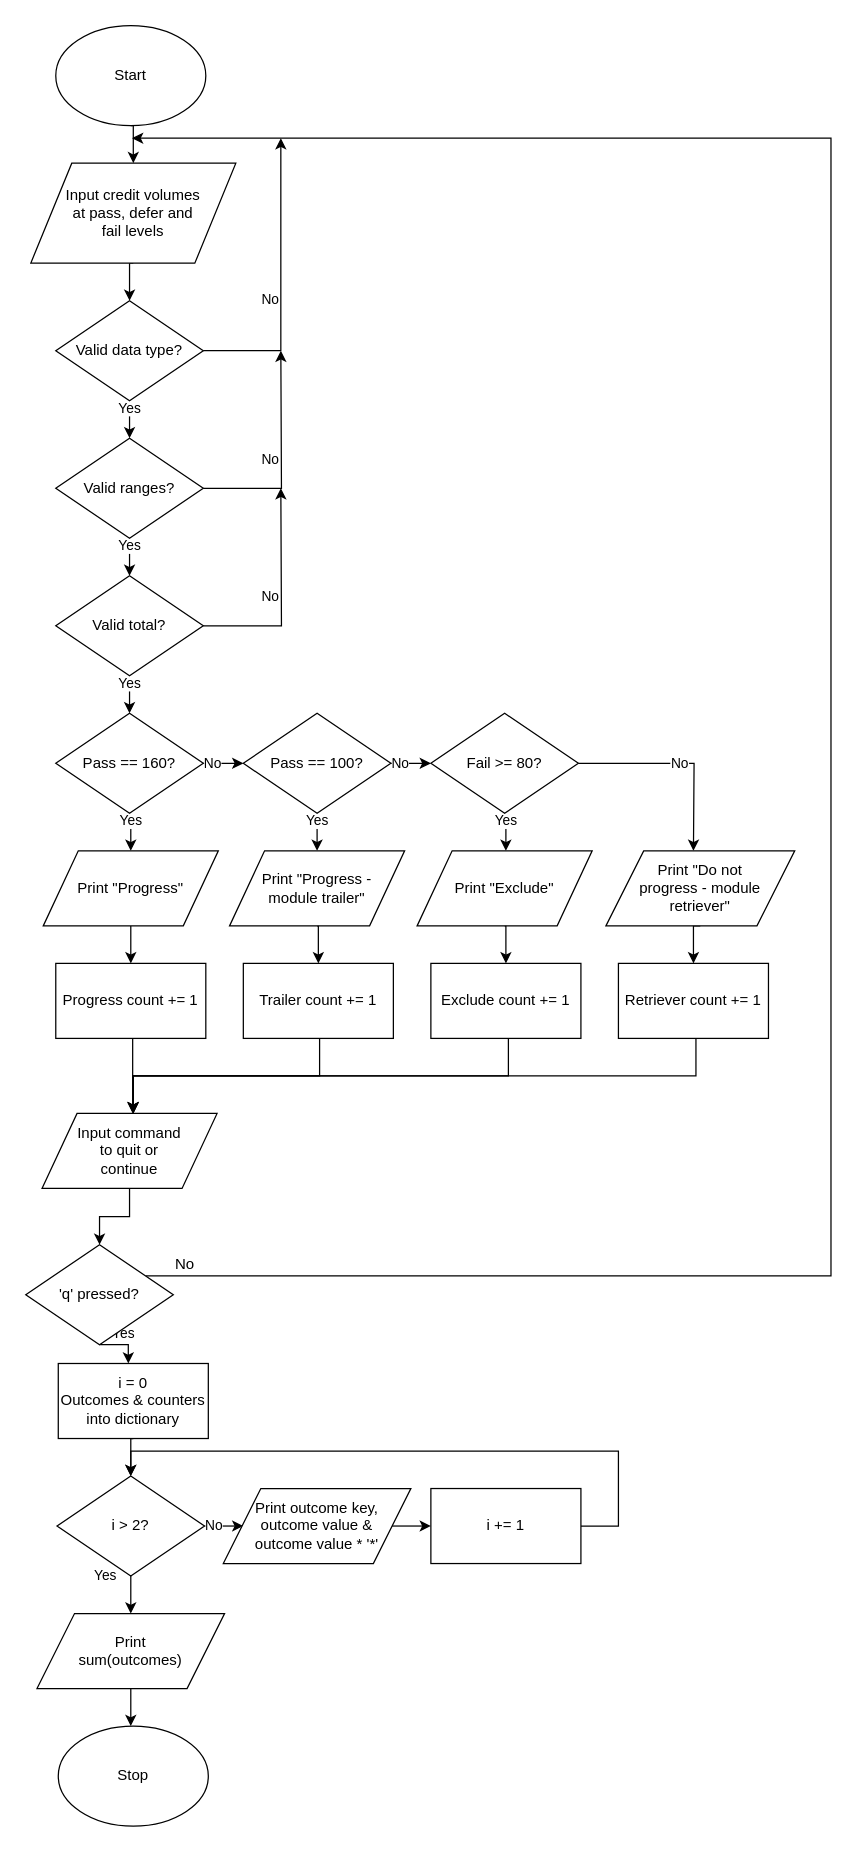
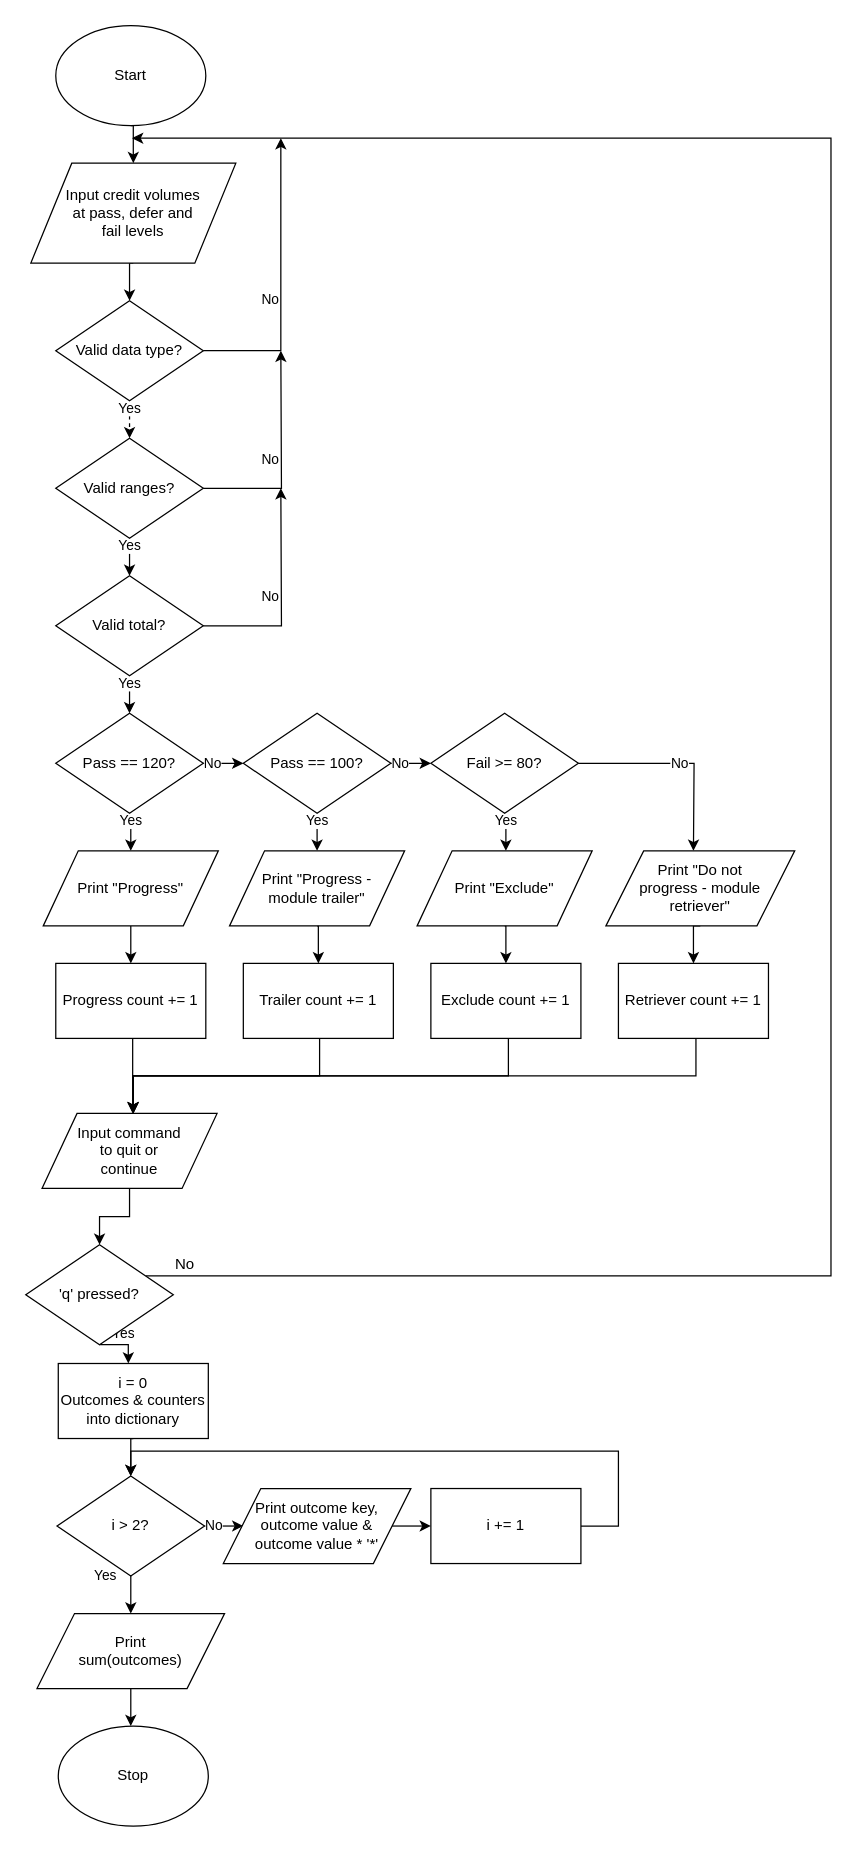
edge "Valid data type?" -> "Valid ranges?": style solid -> dashed
node "Pass == 160?": label "Pass == 160?" -> "Pass == 120?"
